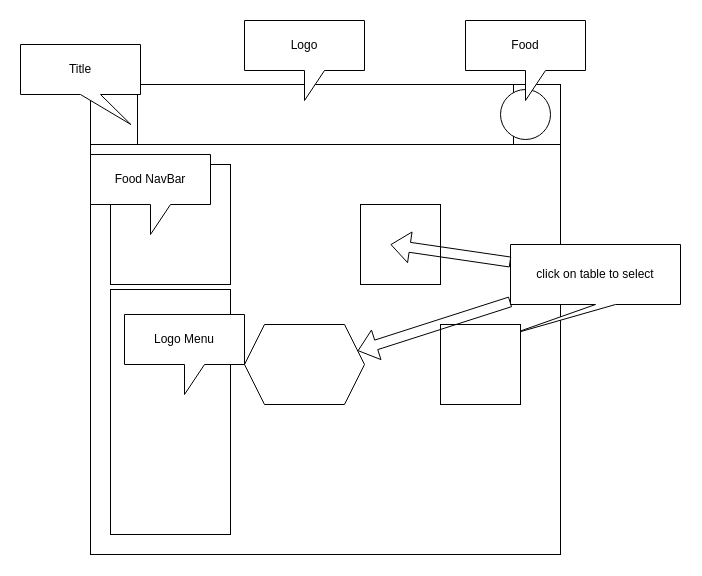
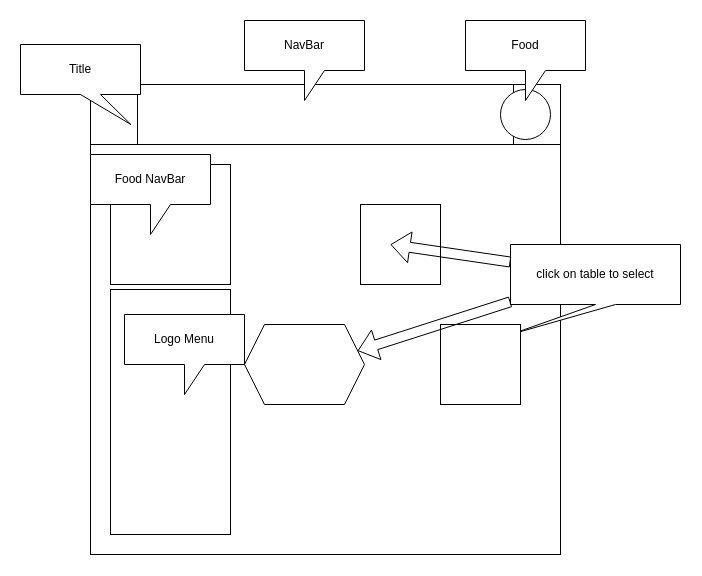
node "Logo": label "Logo" -> "NavBar"
